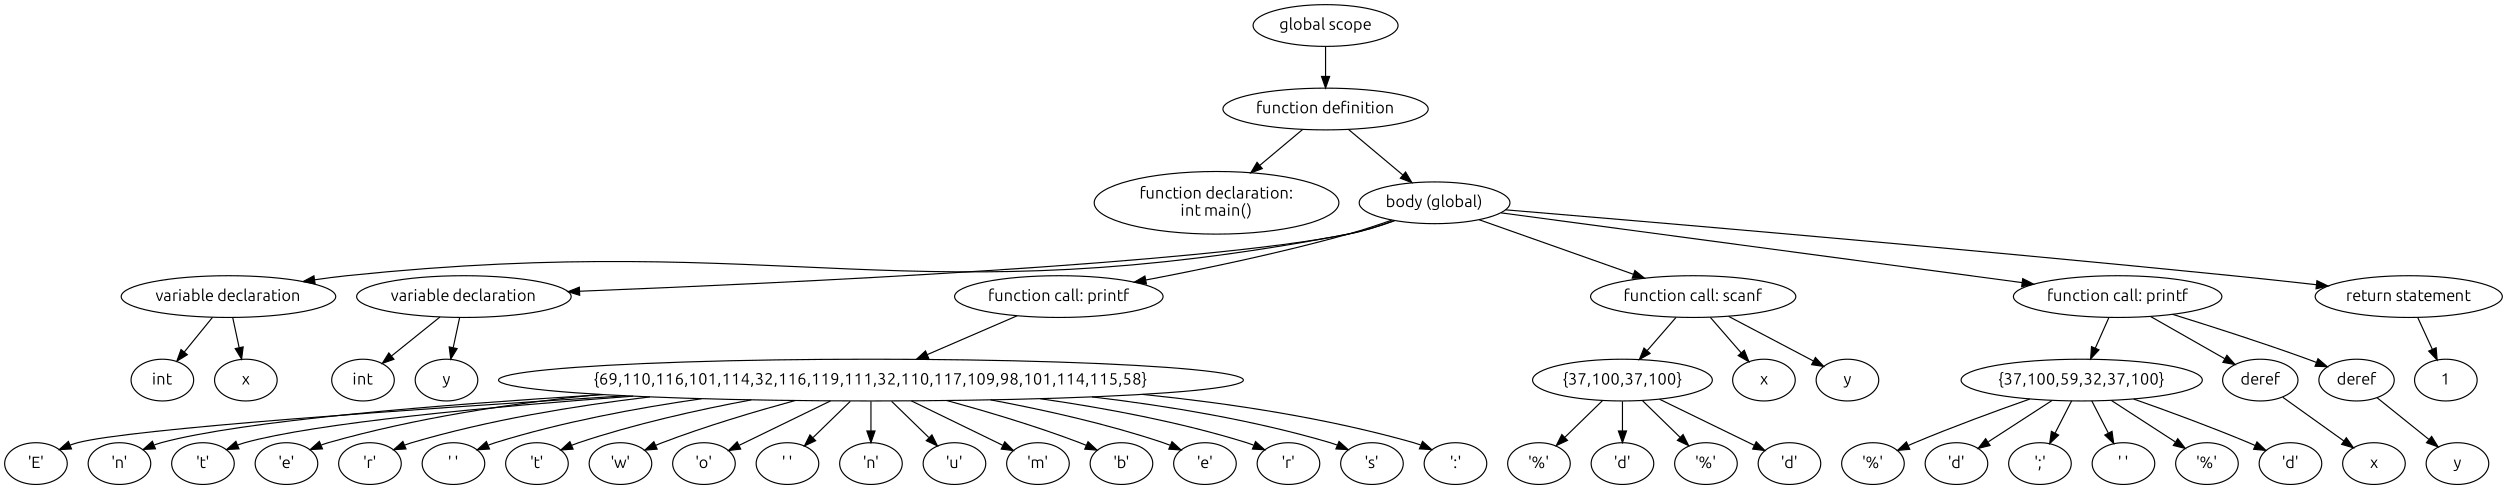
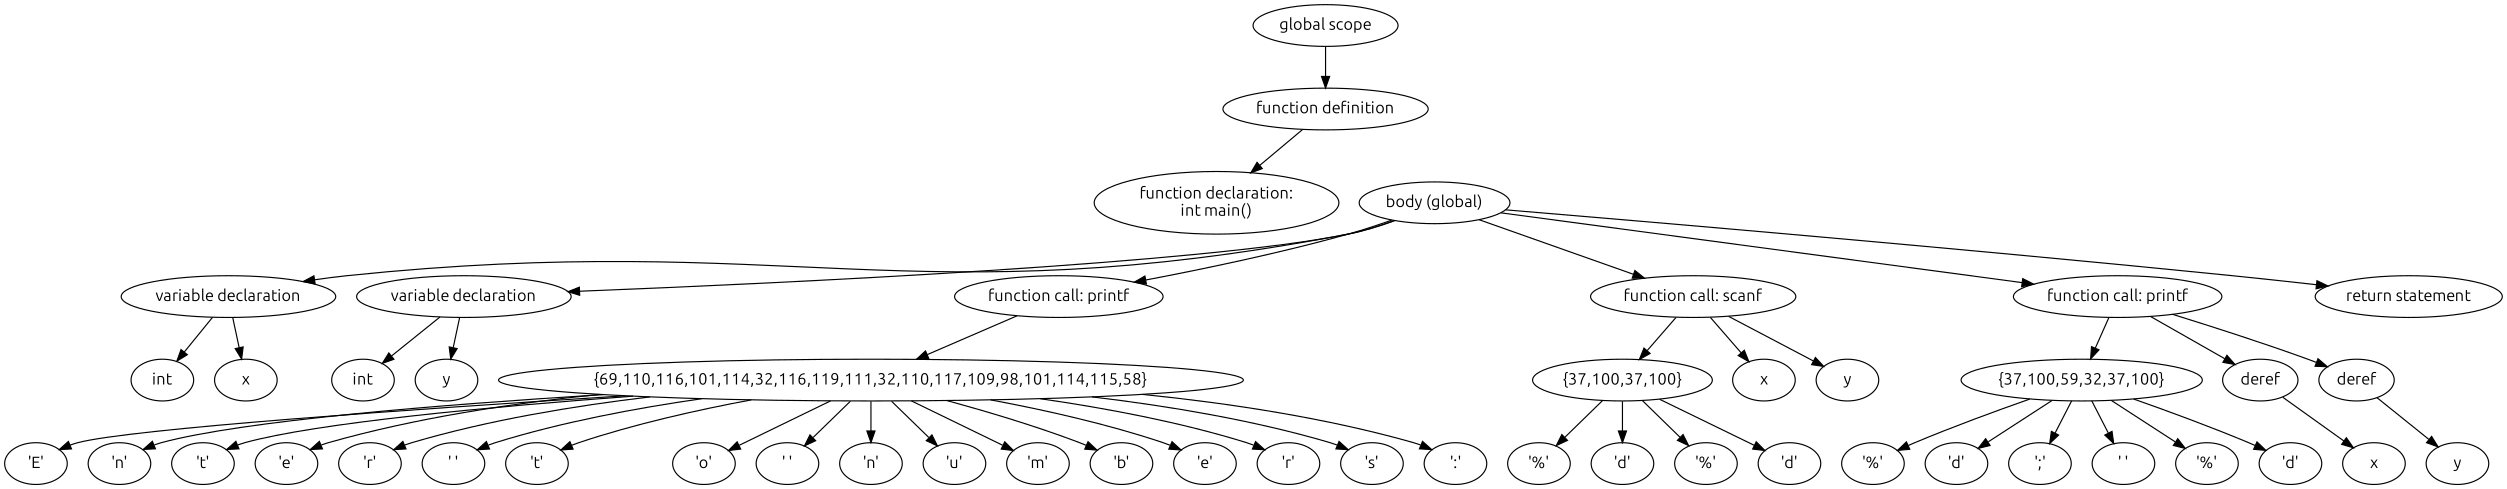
edge "function definition" -> "body (global)": removed
node "1": removed
node "'w'": removed
